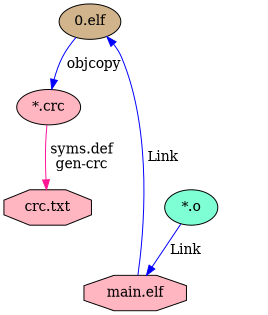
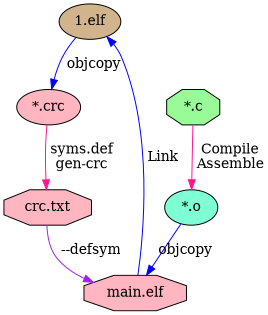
node "0.elf": label "0.elf" -> "1.elf"
node "*.c": added
edge "*.o" -> "main.elf": label " Link" -> " objcopy"
edge "crc.txt" -> "main.elf": added, label "--defsym"
